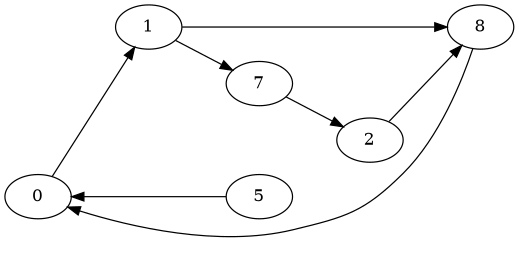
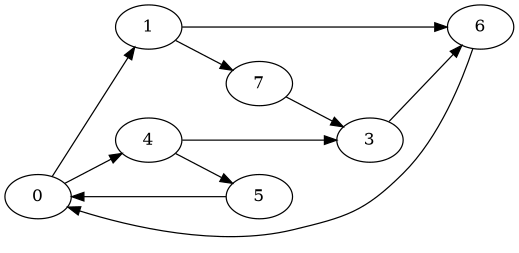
node "8": label "8" -> "6"
node "4": added
node "2": label "2" -> "3"
